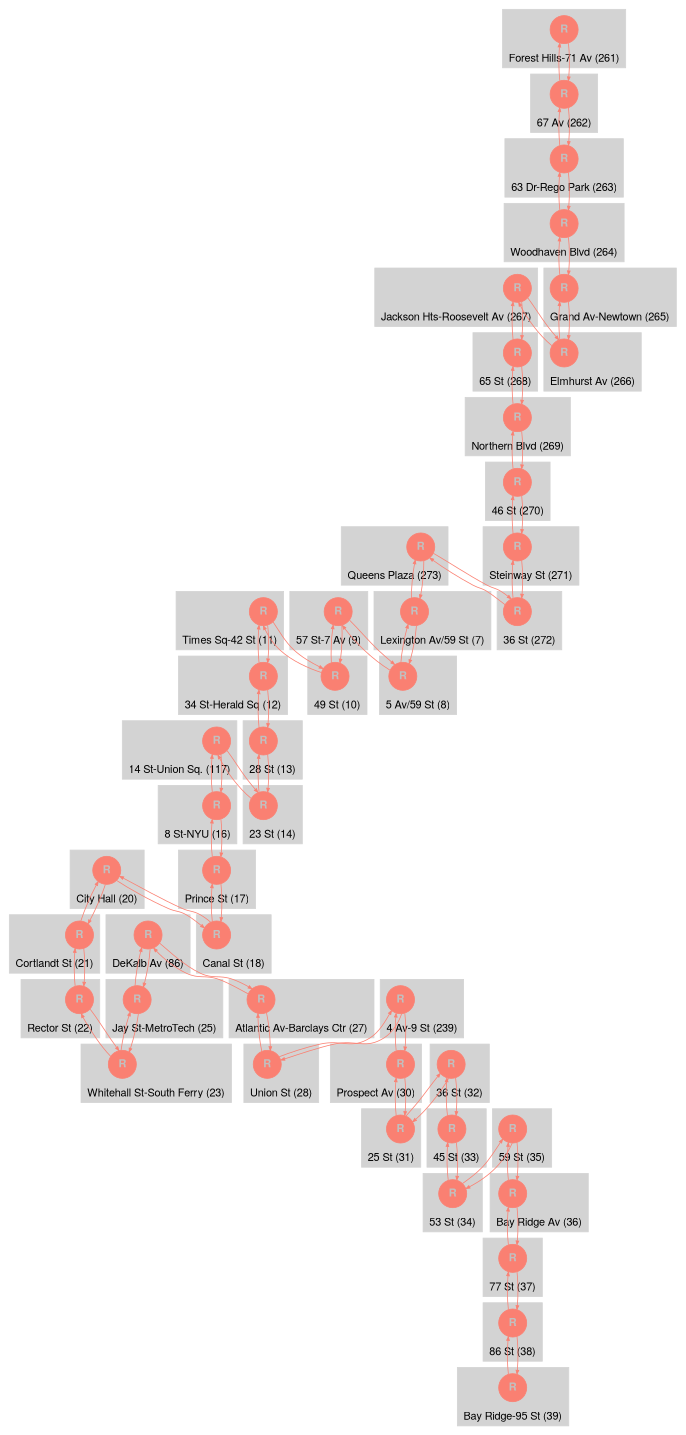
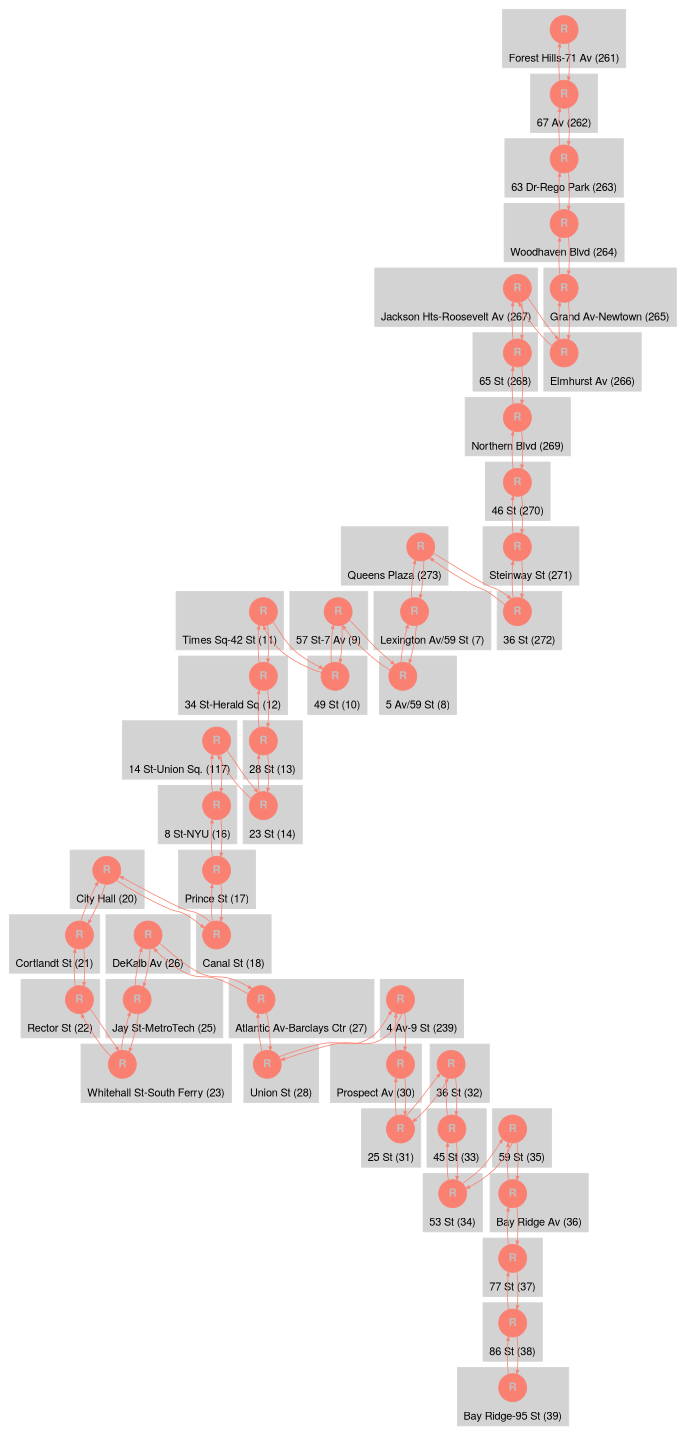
cluster "DeKalb Av (86)": label "DeKalb Av (86)" -> "DeKalb Av (26)"
